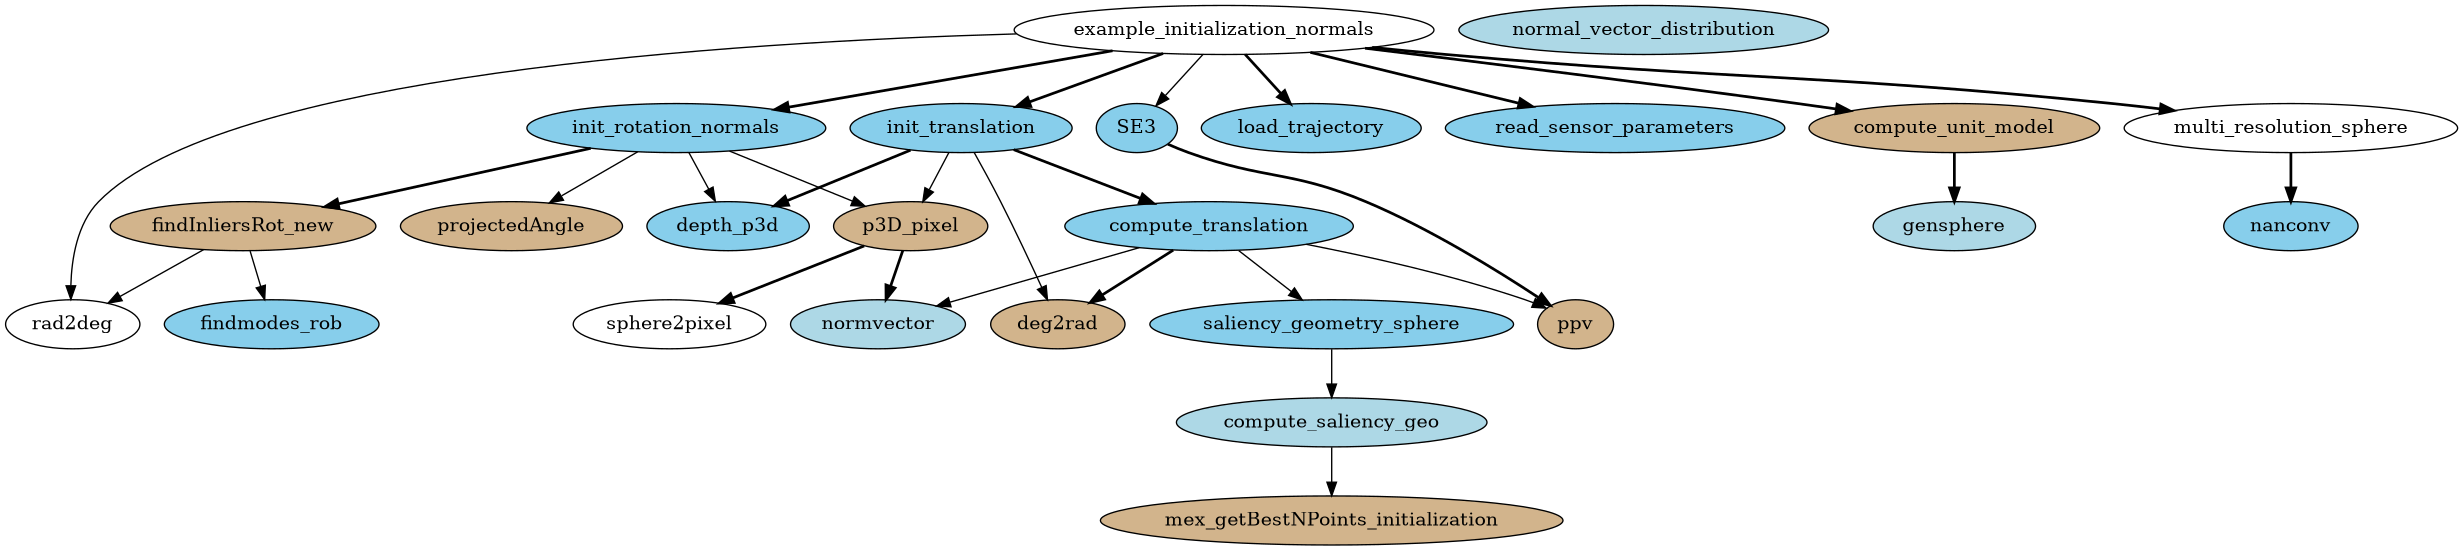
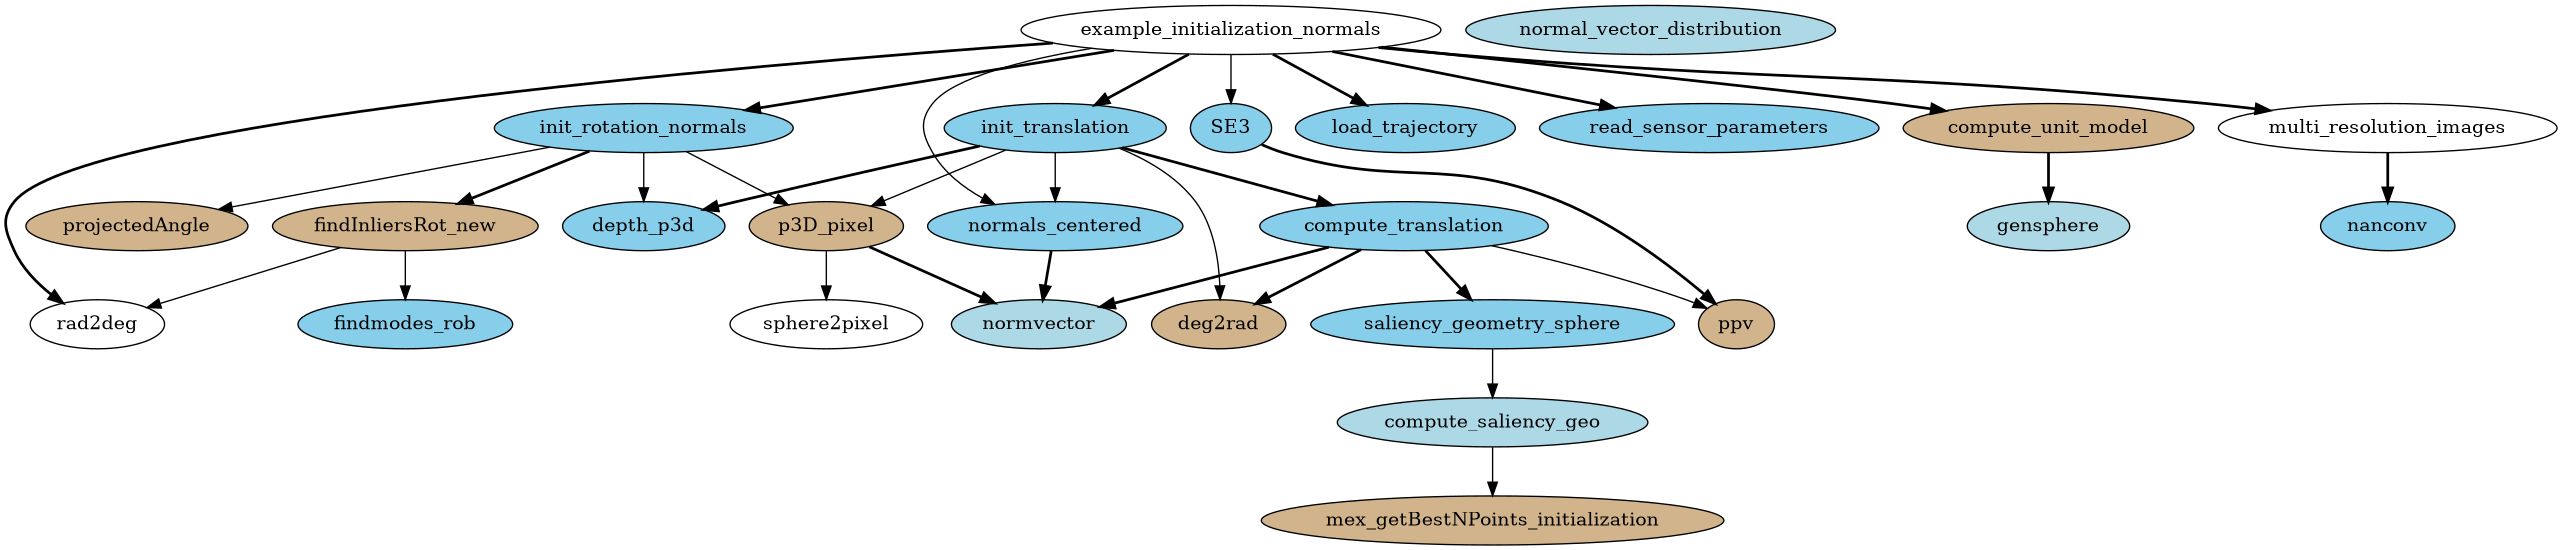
edge "example_initialization_normals" -> "rad2deg": style solid -> bold
node "multi_resolution_sphere": label "multi_resolution_sphere" -> "multi_resolution_images"
node "normals_centered": added
edge "compute_translation" -> "saliency_geometry_sphere": style solid -> bold
edge "p3D_pixel" -> "sphere2pixel": style bold -> solid
edge "compute_translation" -> "normvector": style solid -> bold
